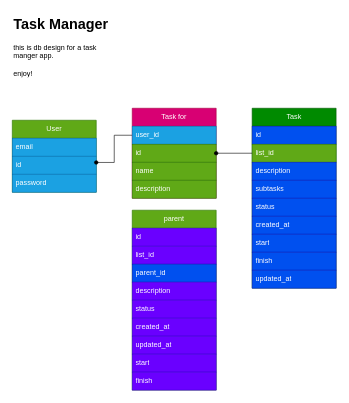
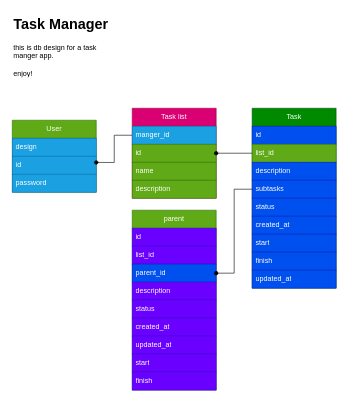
node "Task for": label "Task for" -> "Task list"
node "user_id": label "user_id" -> "manger_id"
node "email": label "email" -> "design"
edge "subtasks" -> "parent_id": added
